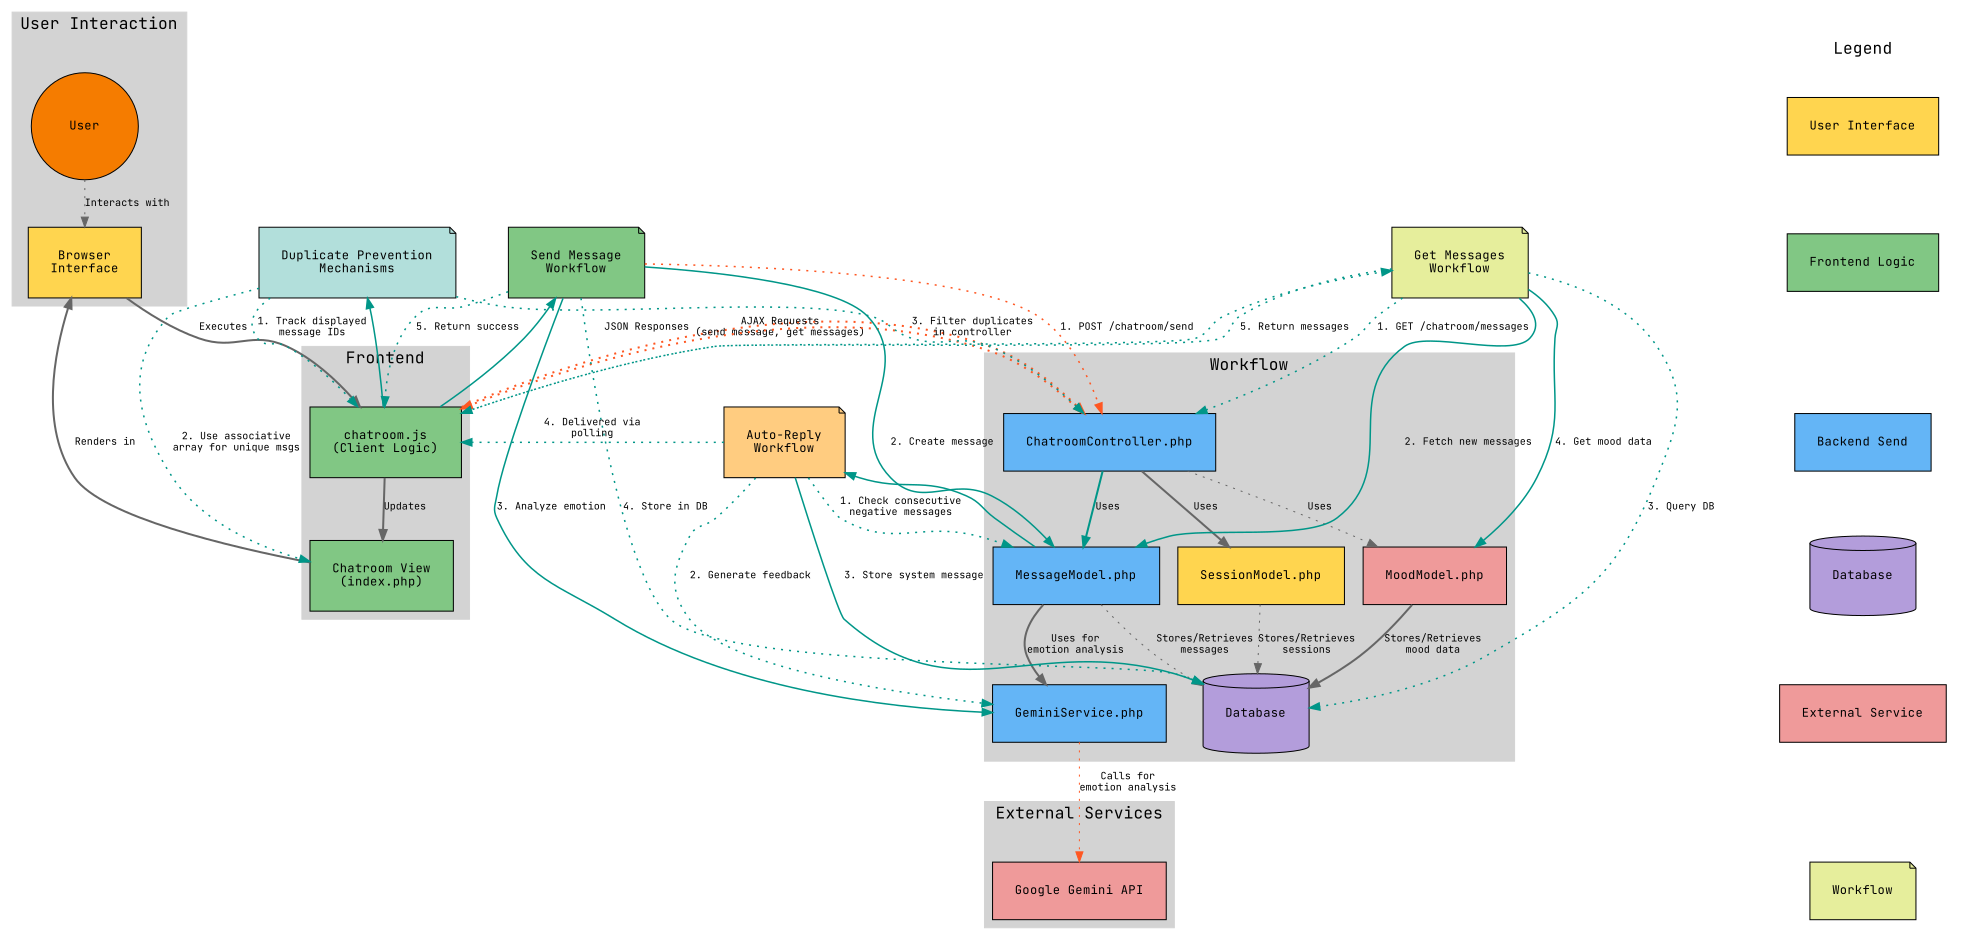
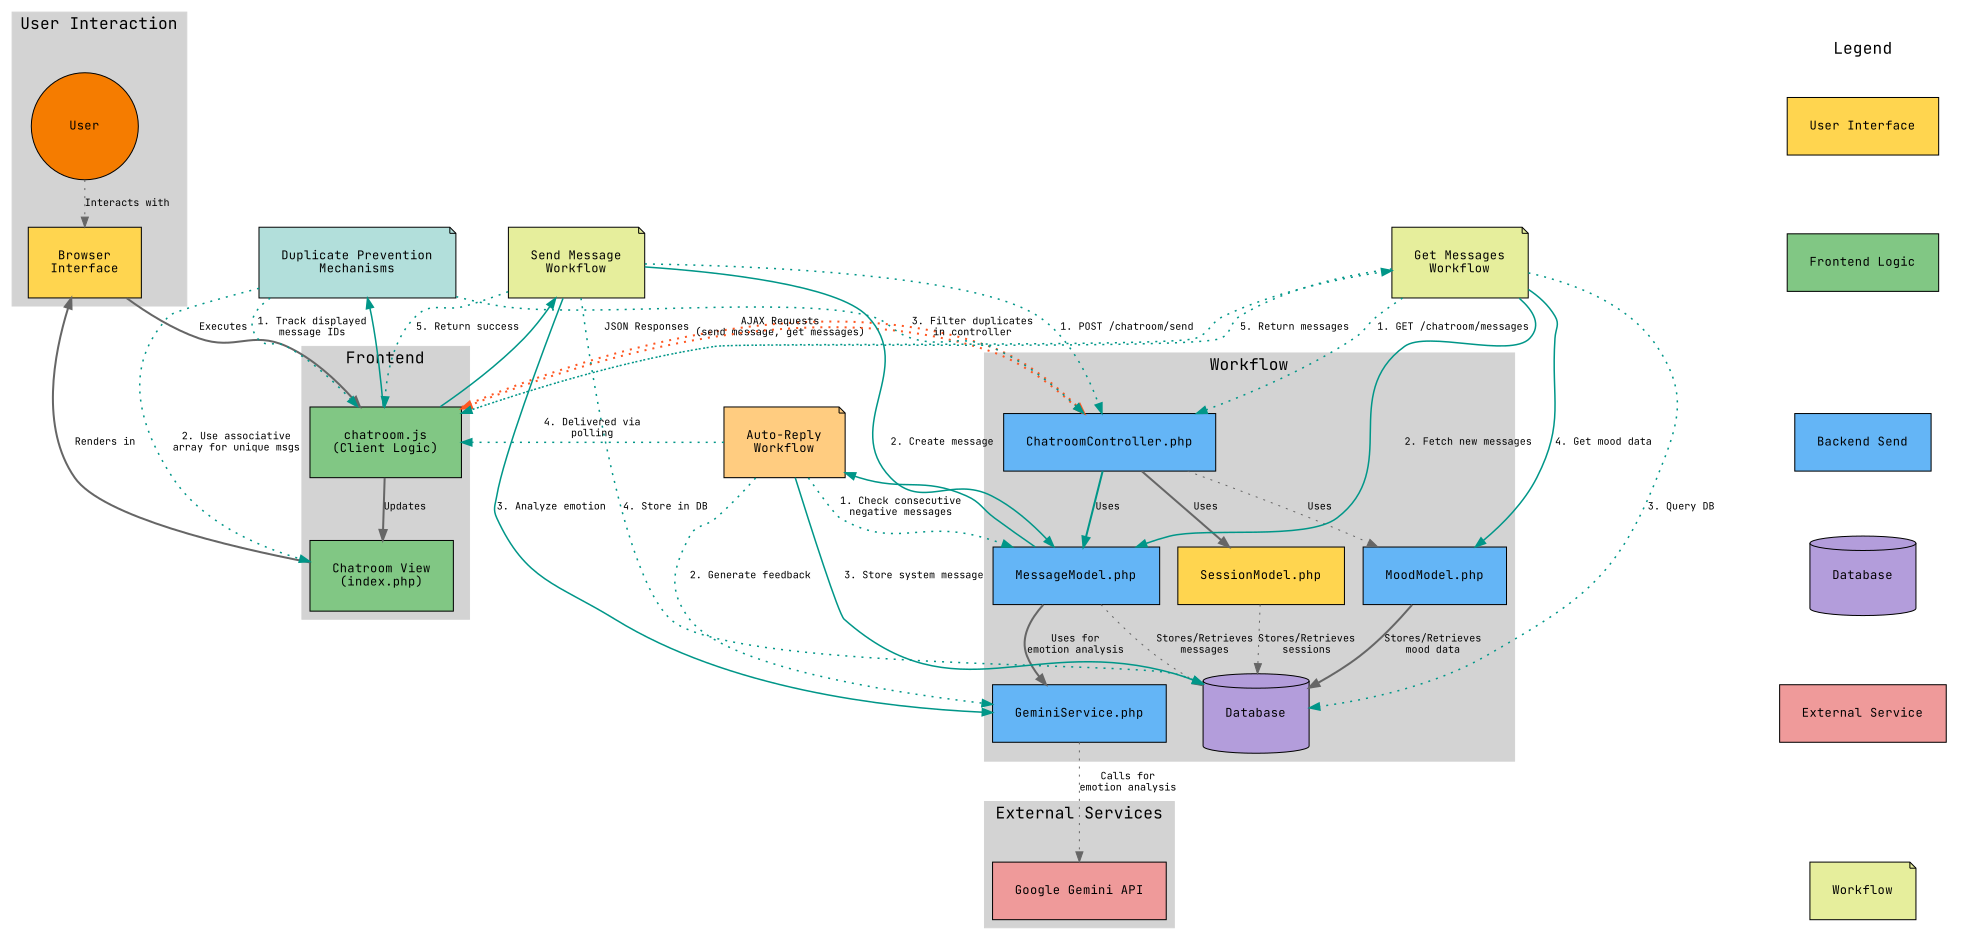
node "Send Message Workflow": fillcolor #81c784 -> #e6ee9c
edge "Send Message Workflow" -> "ChatroomController.php": color #ff5722 -> #009688
node "MoodModel.php": fillcolor #ef9a9a -> #64b5f6
edge "GeminiService.php" -> "Google Gemini API": color #ff5722 -> #666666
